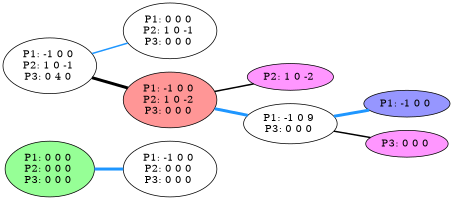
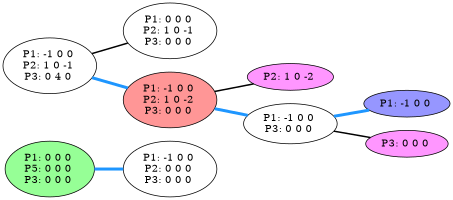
edge "P1: 0 0 0 P2: 1 0 -1 P3: 0 0 0" -- "P1: -1 0 0 P2: 1 0 -1 P3: 0 4 0": color #1e96ff -> black
edge "P1: -1 0 0 P2: 1 0 -1 P3: 0 4 0" -- "P1: -1 0 0 P2: 1 0 -2 P3: 0 0 0": color black -> #1e96ff
node "P1: -1 0 9 P3: 0 0 0": label "P1: -1 0 9 P3: 0 0 0" -> "P1: -1 0 0 P3: 0 0 0"
node "P1: 0 0 0 P2: 0 0 0 P3: 0 0 0": label "P1: 0 0 0 P2: 0 0 0 P3: 0 0 0" -> "P1: 0 0 0 P5: 0 0 0 P3: 0 0 0"
